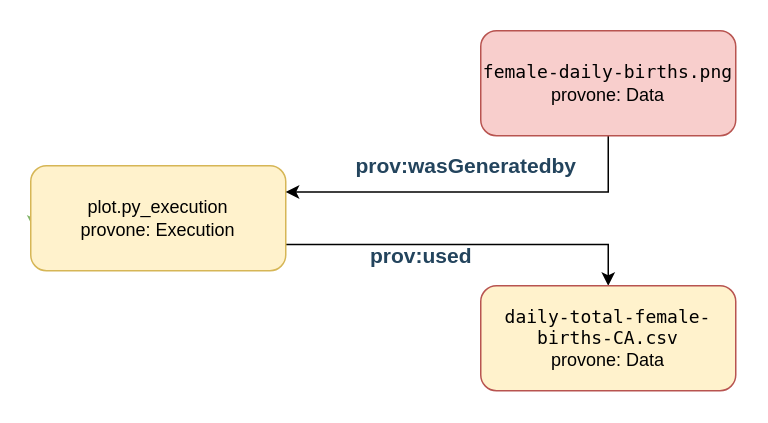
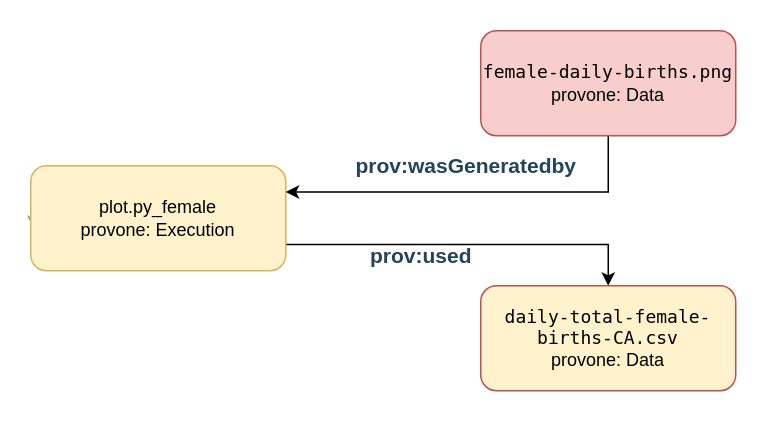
node "plot.py_execution provone: Execution": label "plot.py_execution provone: Execution" -> "plot.py_female provone: Execution"
